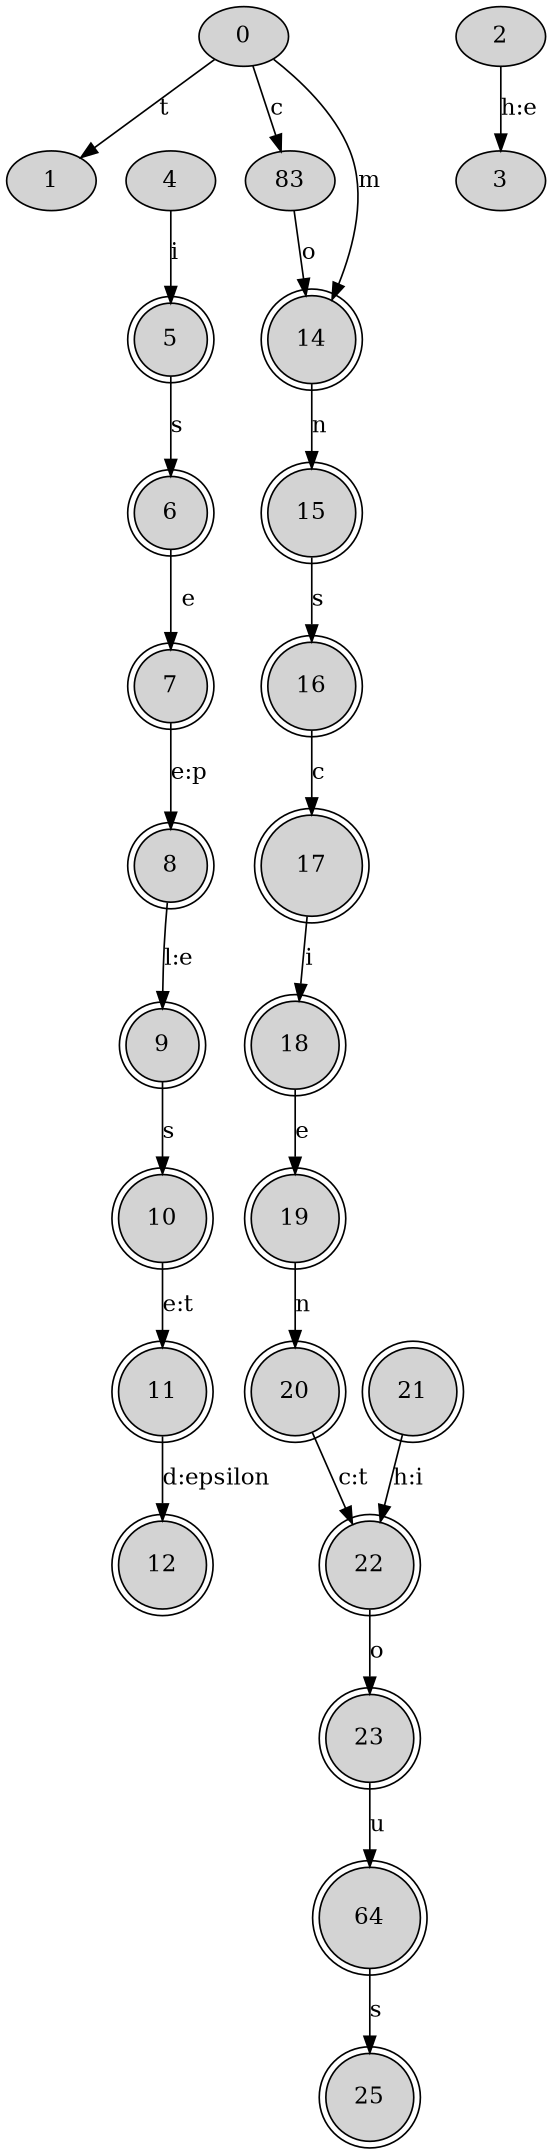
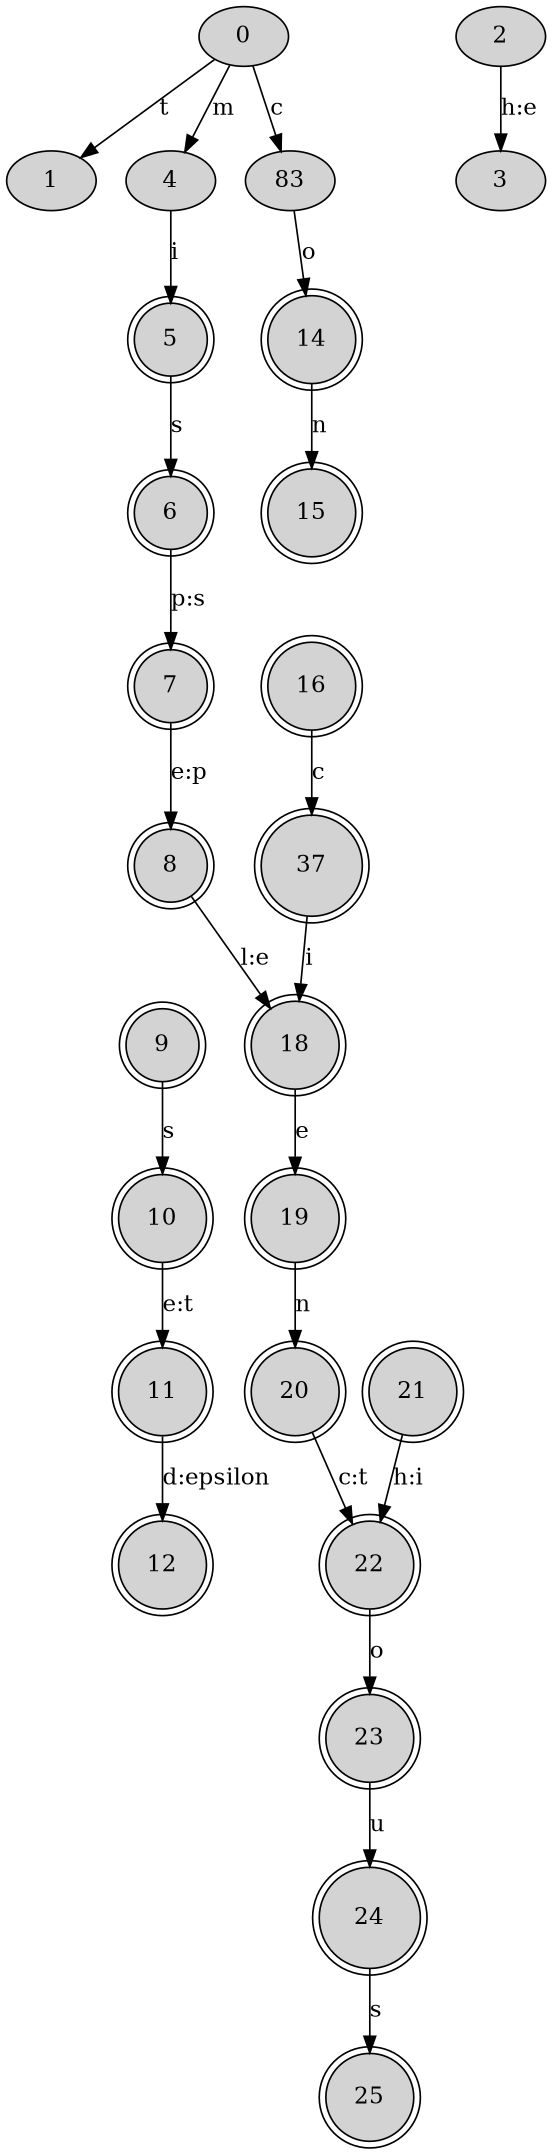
edge "0" -> "14": now "0" -> "4"
edge "15" -> "16": removed, label "s"
edge "6" -> "7": label "e " -> "p:s "
node "17": label "17" -> "37"
edge "8" -> "9": now "8" -> "18"
node "64": label "64" -> "24"
